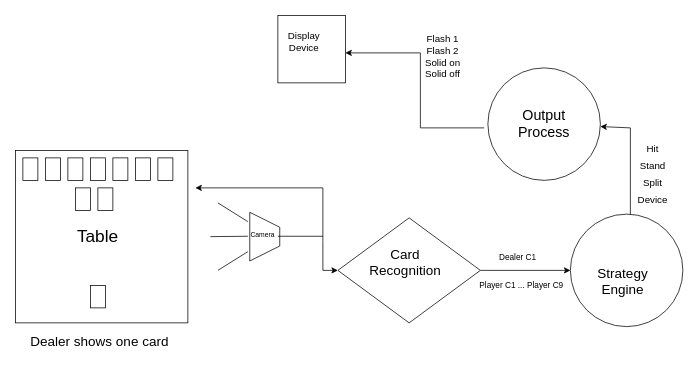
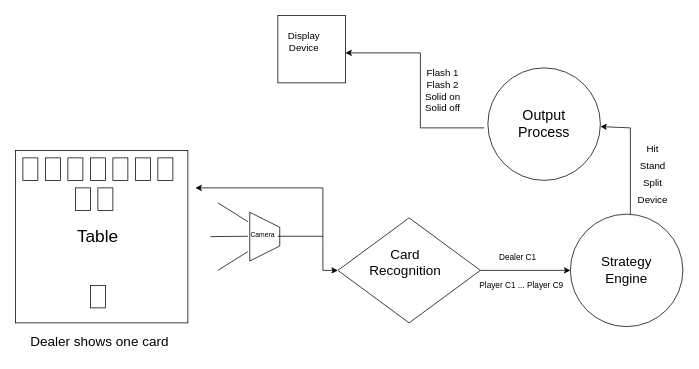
node "Flash 1 Flash 2 Solid on Solid off": moved (443, 57) -> (443, 90)
node "Strategy Engine": moved (623, 282) -> (627, 270)
